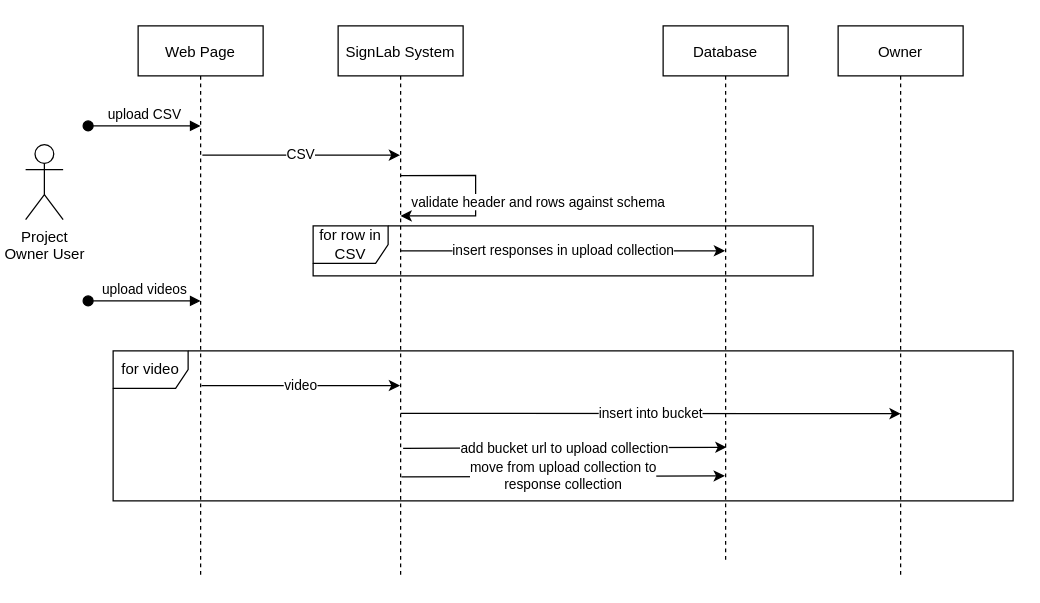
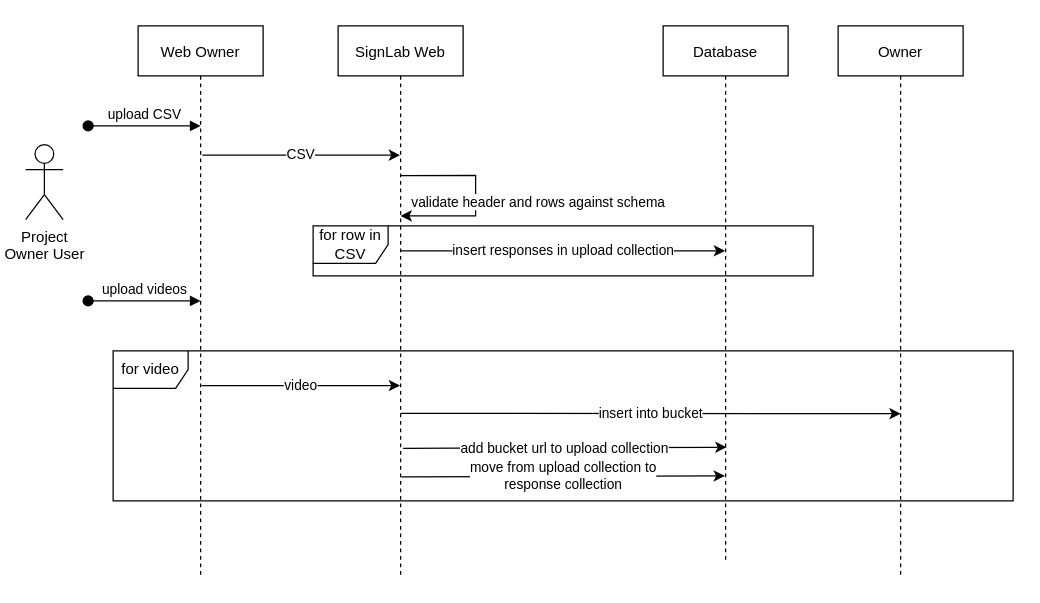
node "Web Page": label "Web Page" -> "Web Owner"
node "SignLab System": label "SignLab System" -> "SignLab Web"
